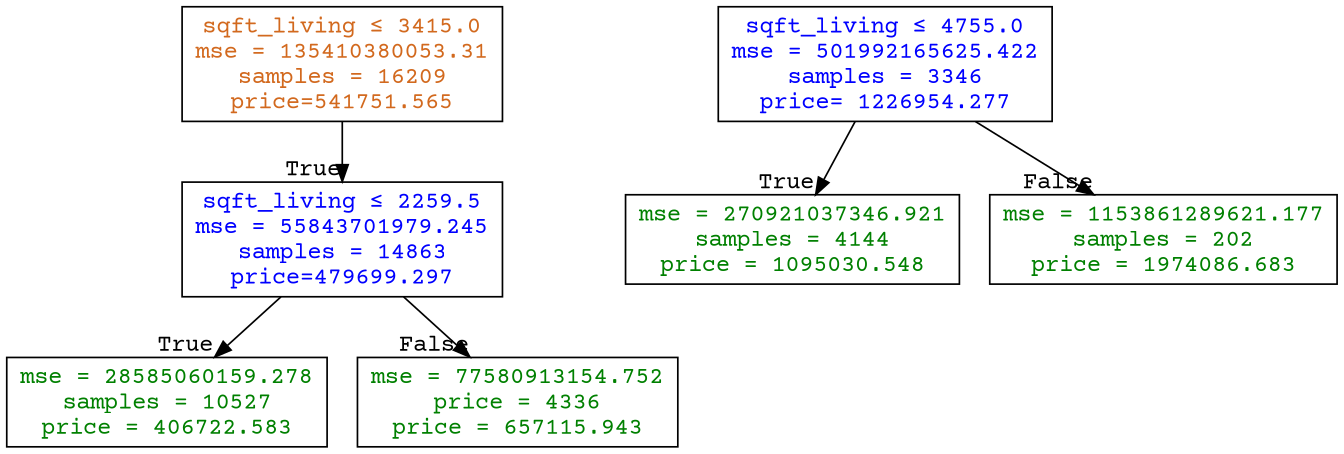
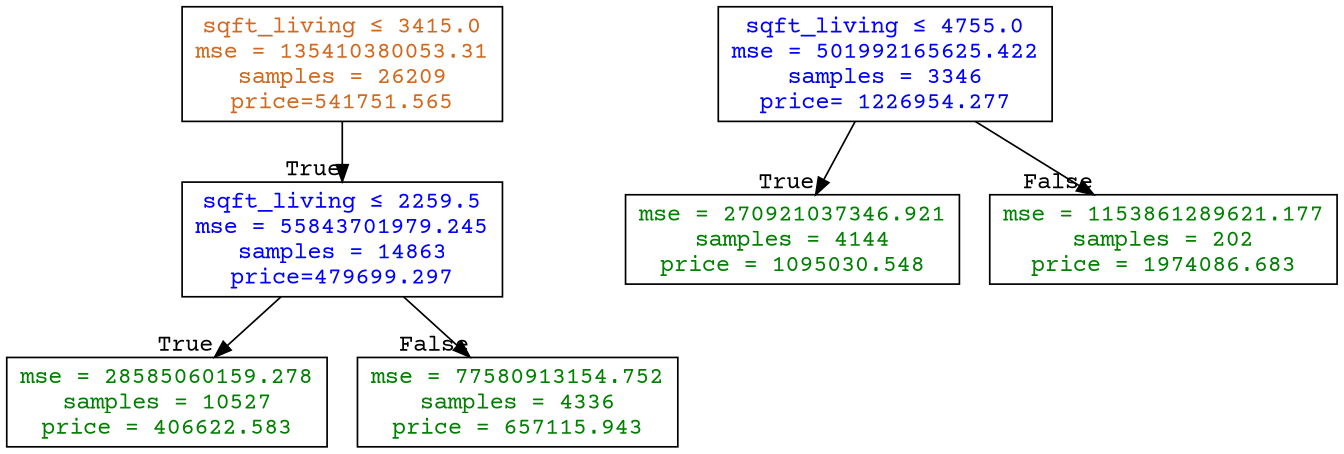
node "sqft_living ≤ 3415.0": text "samples = 16209" -> "samples = 26209"
node "mse = 77580913154.752": text "price = 4336" -> "samples = 4336"
node "mse = 28585060159.278": text "price = 406722.583" -> "price = 406622.583"
